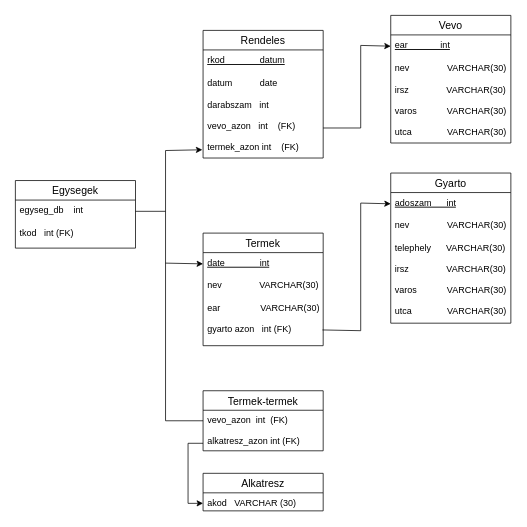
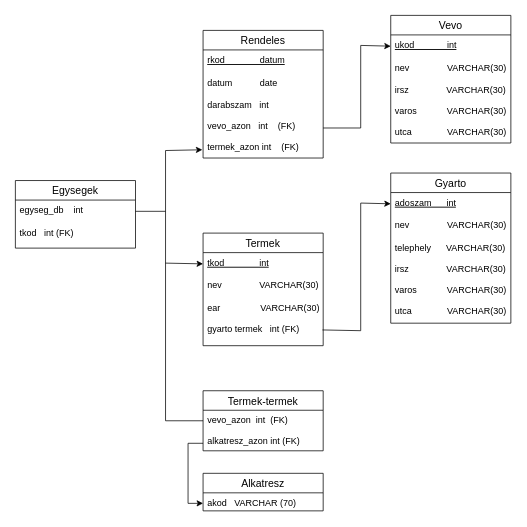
node "ear int": label "ear int" -> "ukod int"
node "date int": label "date int" -> "tkod int"
node "ear VARCHAR(30) gyarto azon int (FK)": label "ear VARCHAR(30) gyarto azon int (FK)" -> "ear VARCHAR(30) gyarto termek int (FK)"
node "akod VARCHAR (30)": label "akod VARCHAR (30)" -> "akod VARCHAR (70)"
